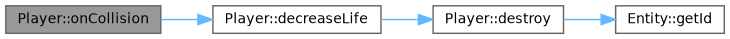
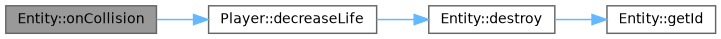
node "Player::onCollision": label "Player::onCollision" -> "Entity::onCollision"
node "Player::destroy": label "Player::destroy" -> "Entity::destroy"
